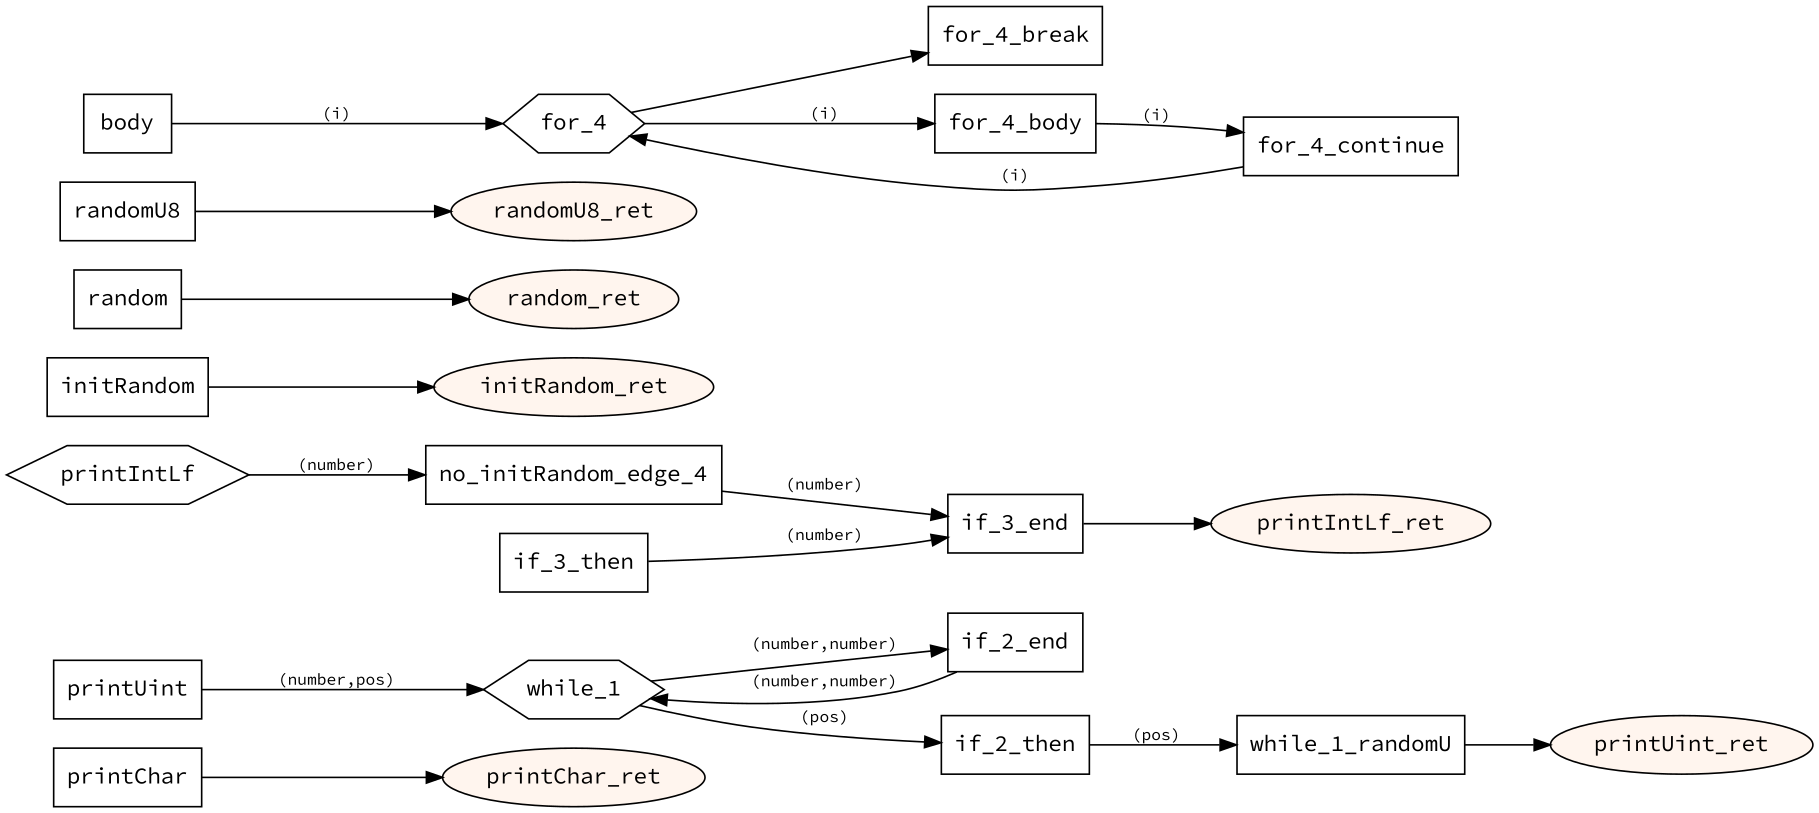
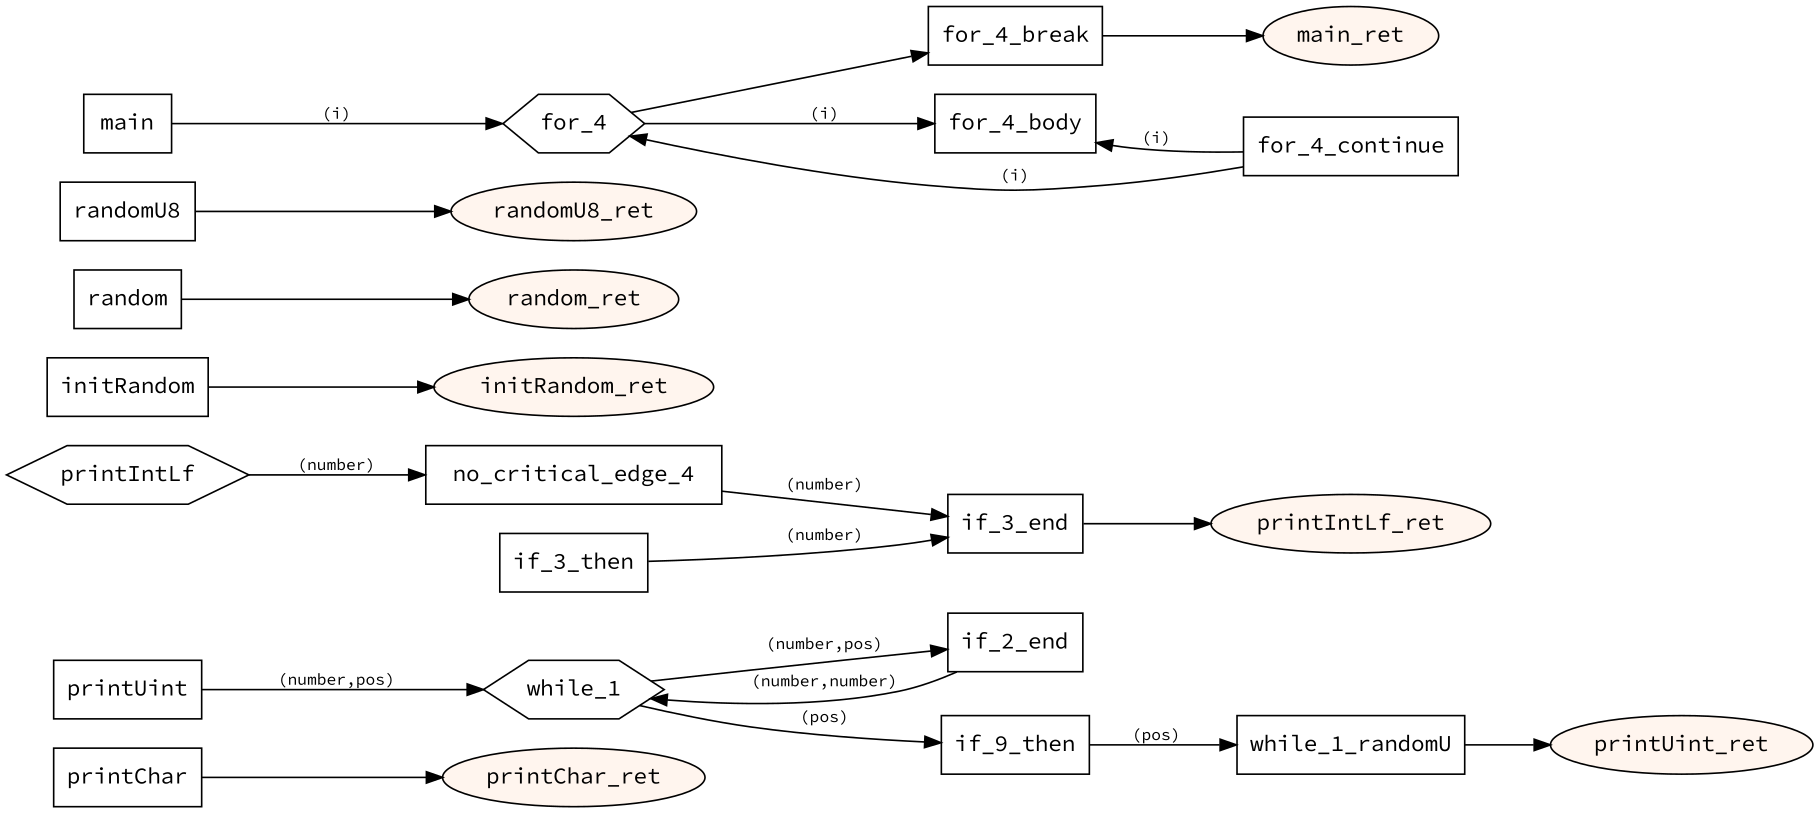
node "main_ret": added
node "body": label "body" -> "main"
edge "for_4_body" -> "for_4_continue": reversed
node "no_initRandom_edge_4": label "no_initRandom_edge_4" -> "no_critical_edge_4"
edge "while_1" -> "if_2_end": label "(number,number)" -> "(number,pos)"
node "if_2_then": label "if_2_then" -> "if_9_then"
